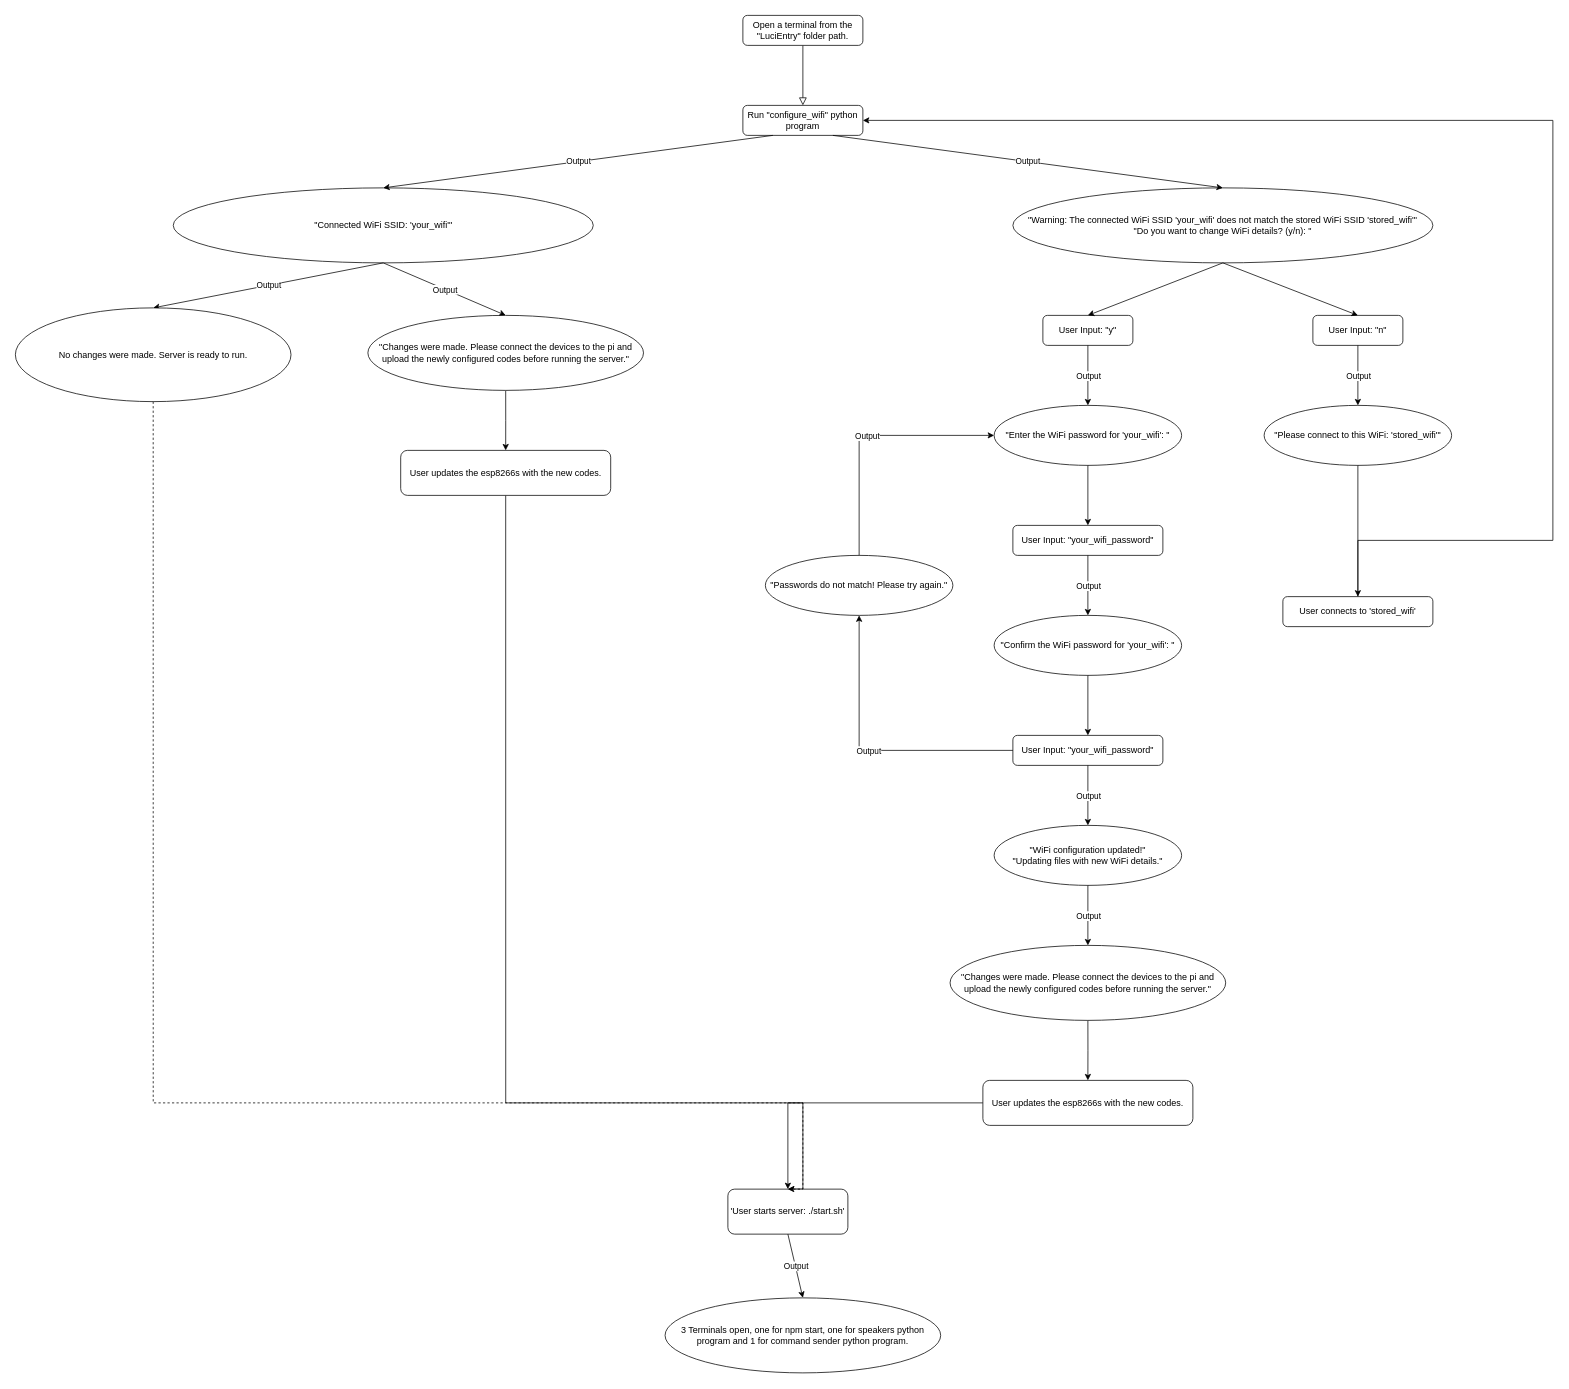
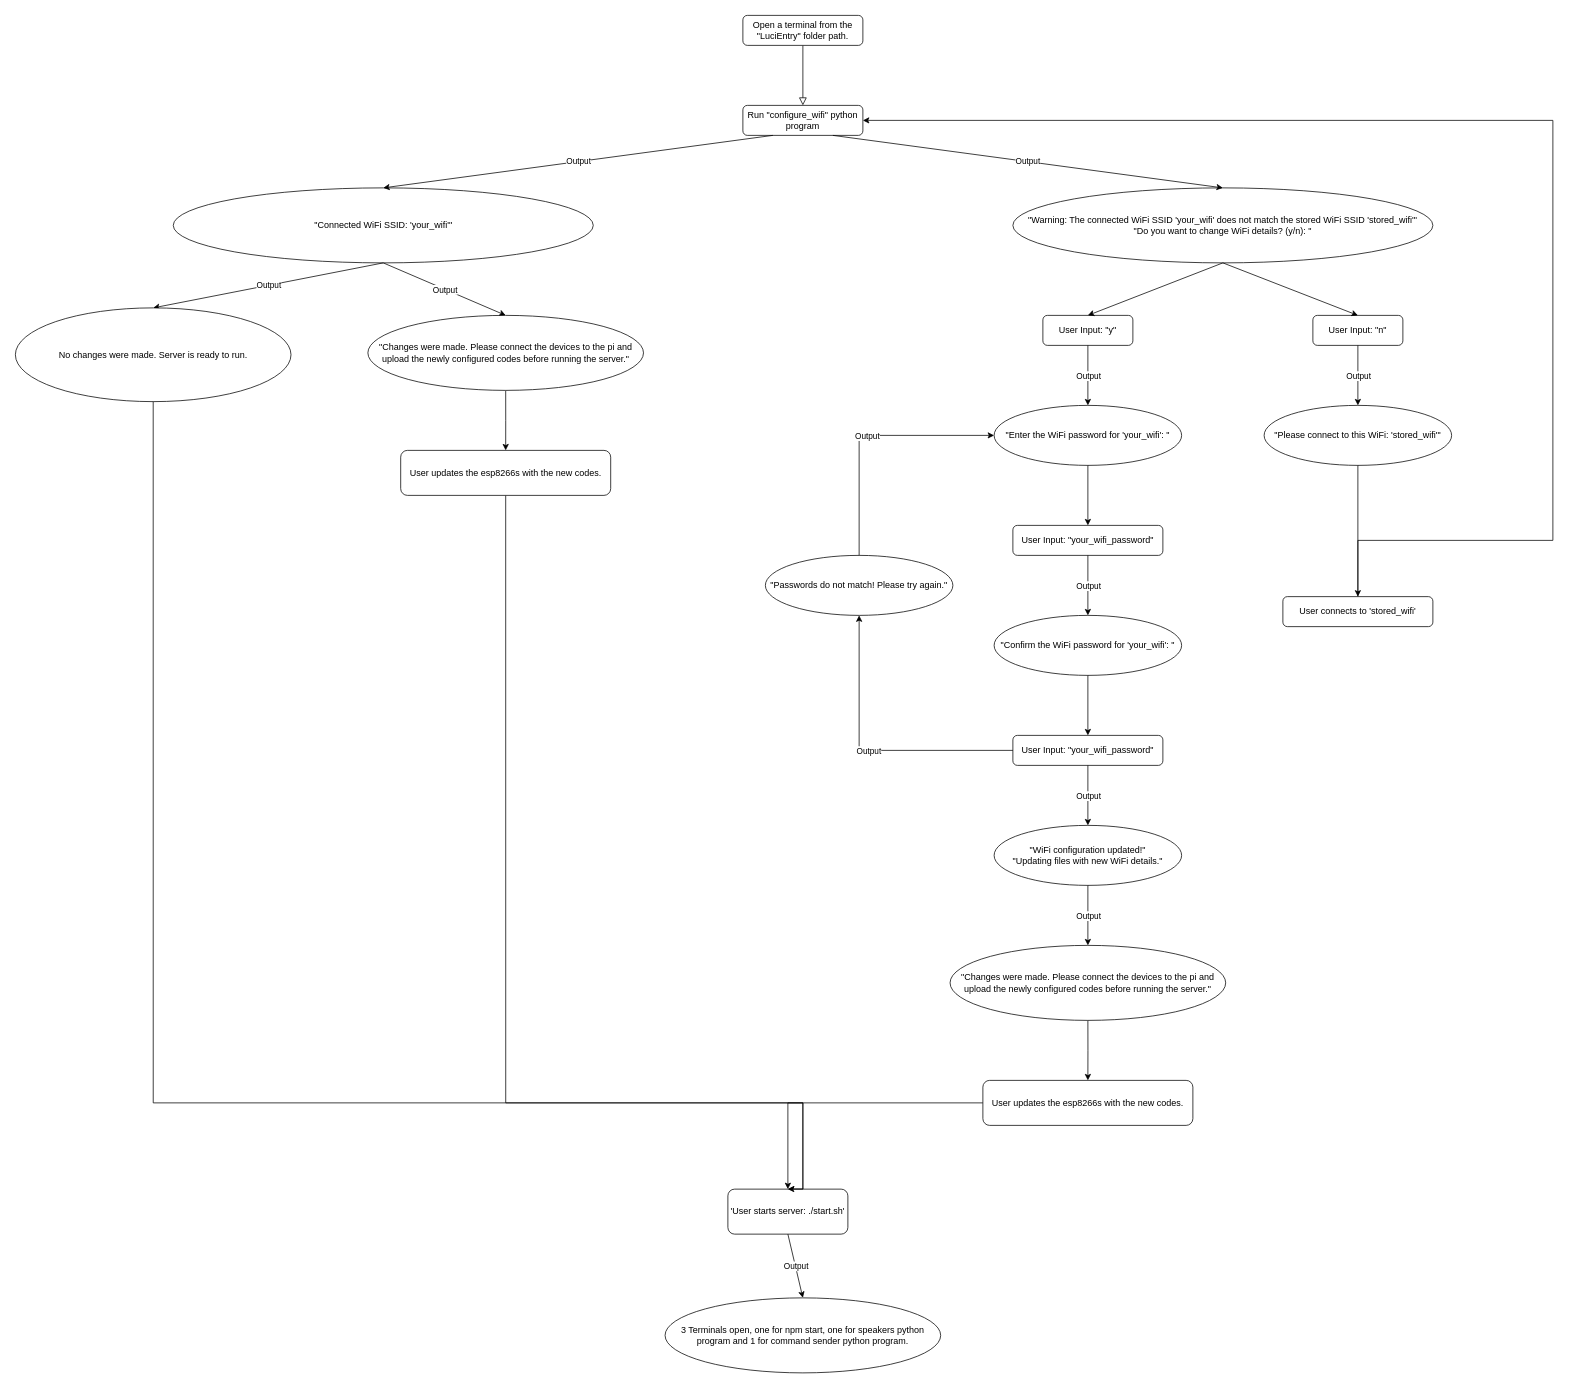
edge "No changes were made. Server is ready to run." -> "'User starts server: ./start.sh'": style dashed -> solid
